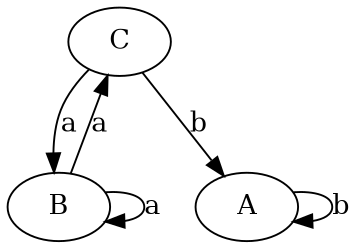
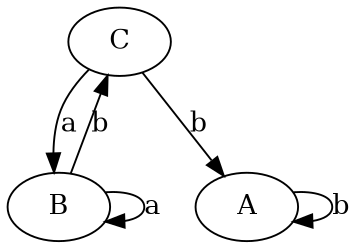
edge "B" -> "C": label "a" -> "b"
